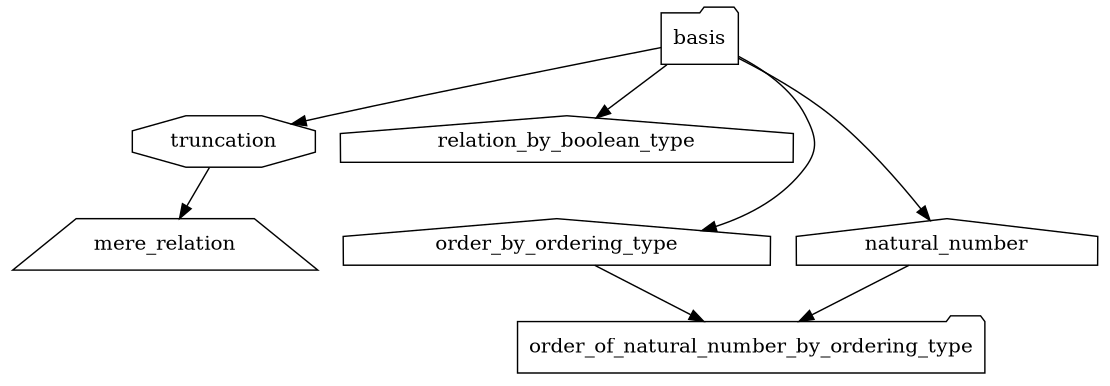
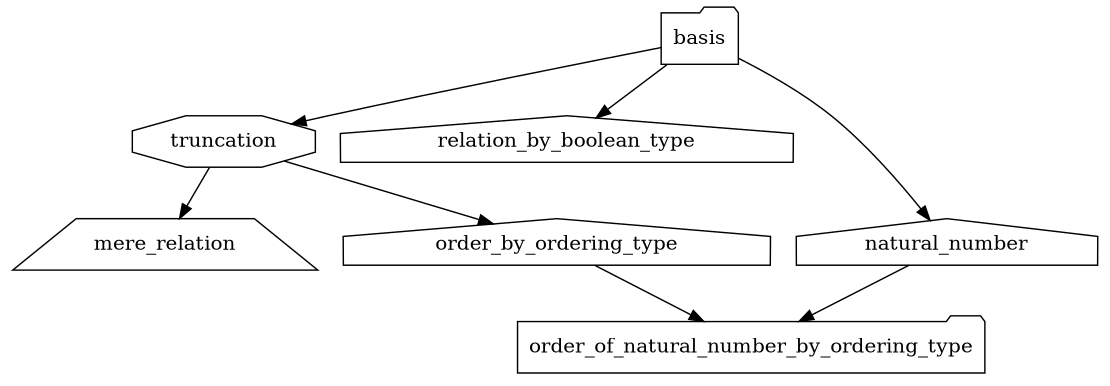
edge "basis" -> "order_by_ordering_type": now "truncation" -> "order_by_ordering_type"
